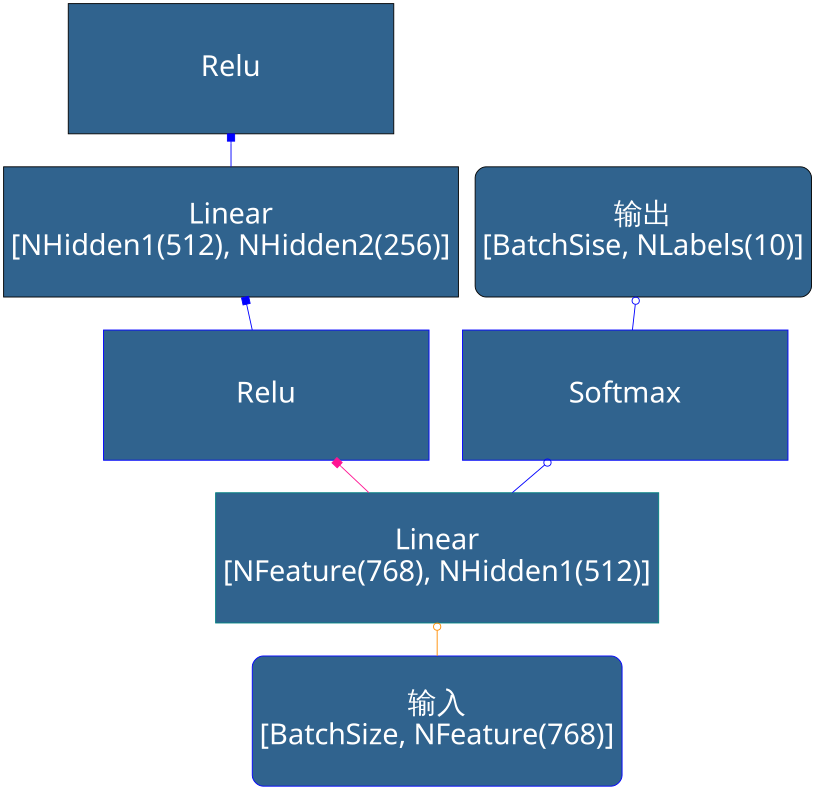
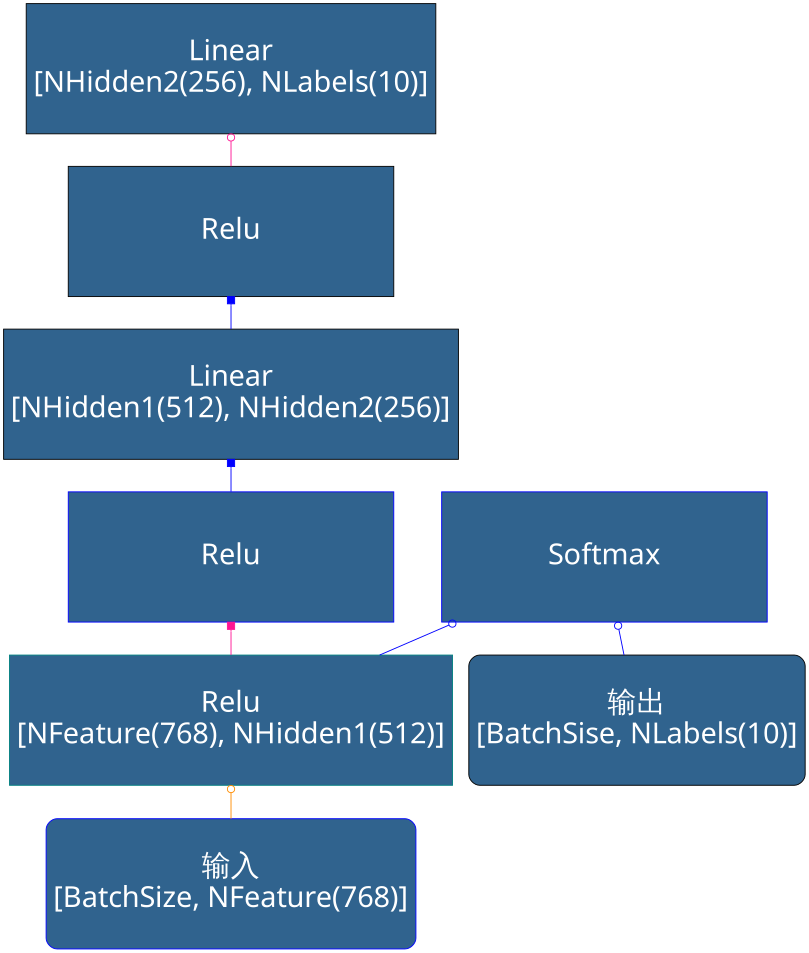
node "Linear [NHidden2(256), NLabels(10)]": added
edge "Softmax" -> "输出 [BatchSise, NLabels(10)]": reversed
node "Linear [NFeature(768), NHidden1(512)]": label "Linear [NFeature(768), NHidden1(512)]" -> "Relu [NFeature(768), NHidden1(512)]"
